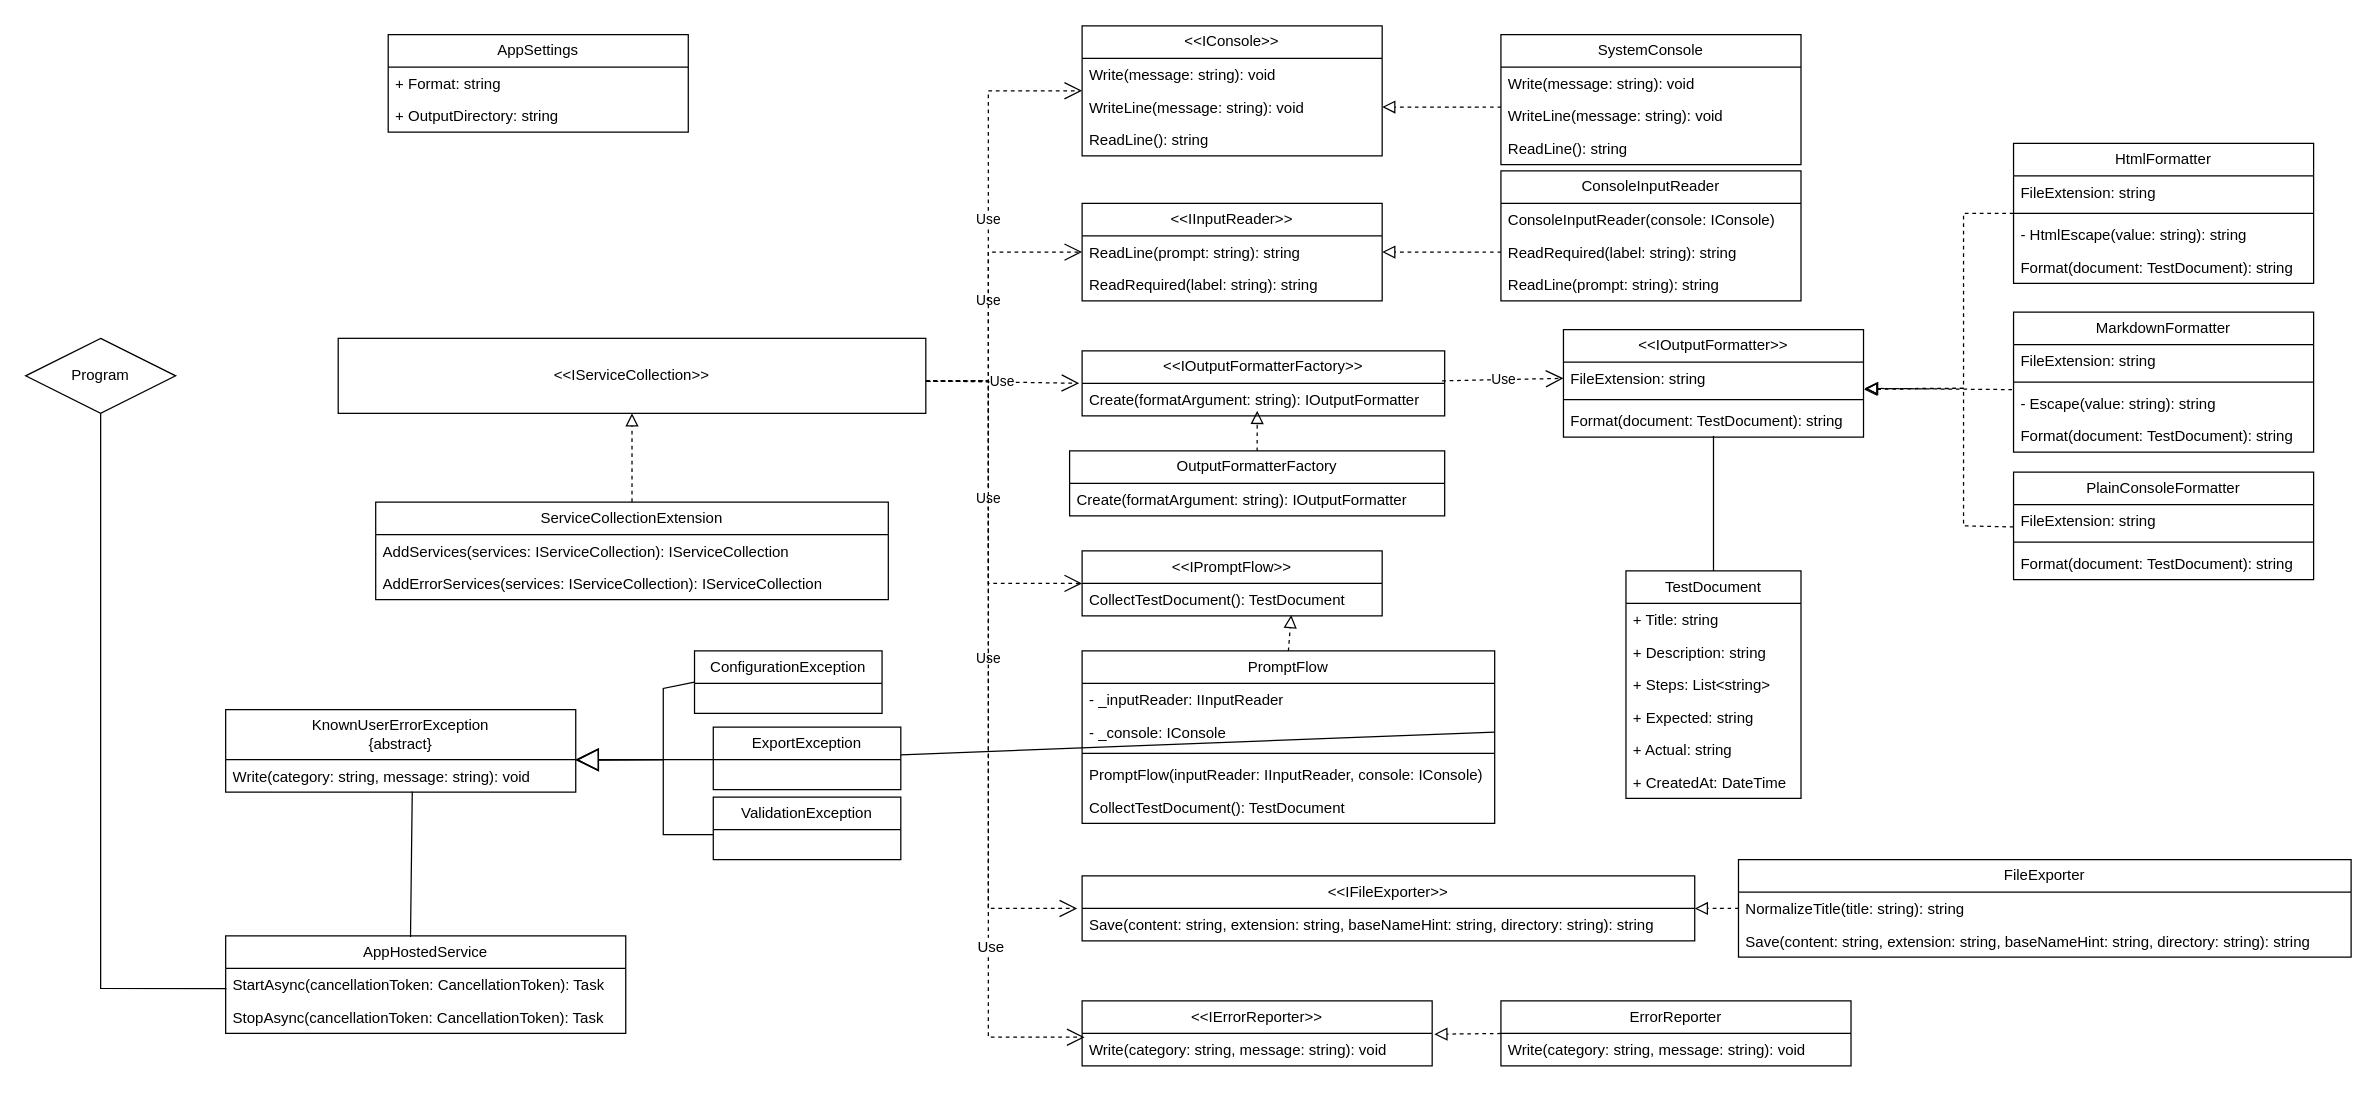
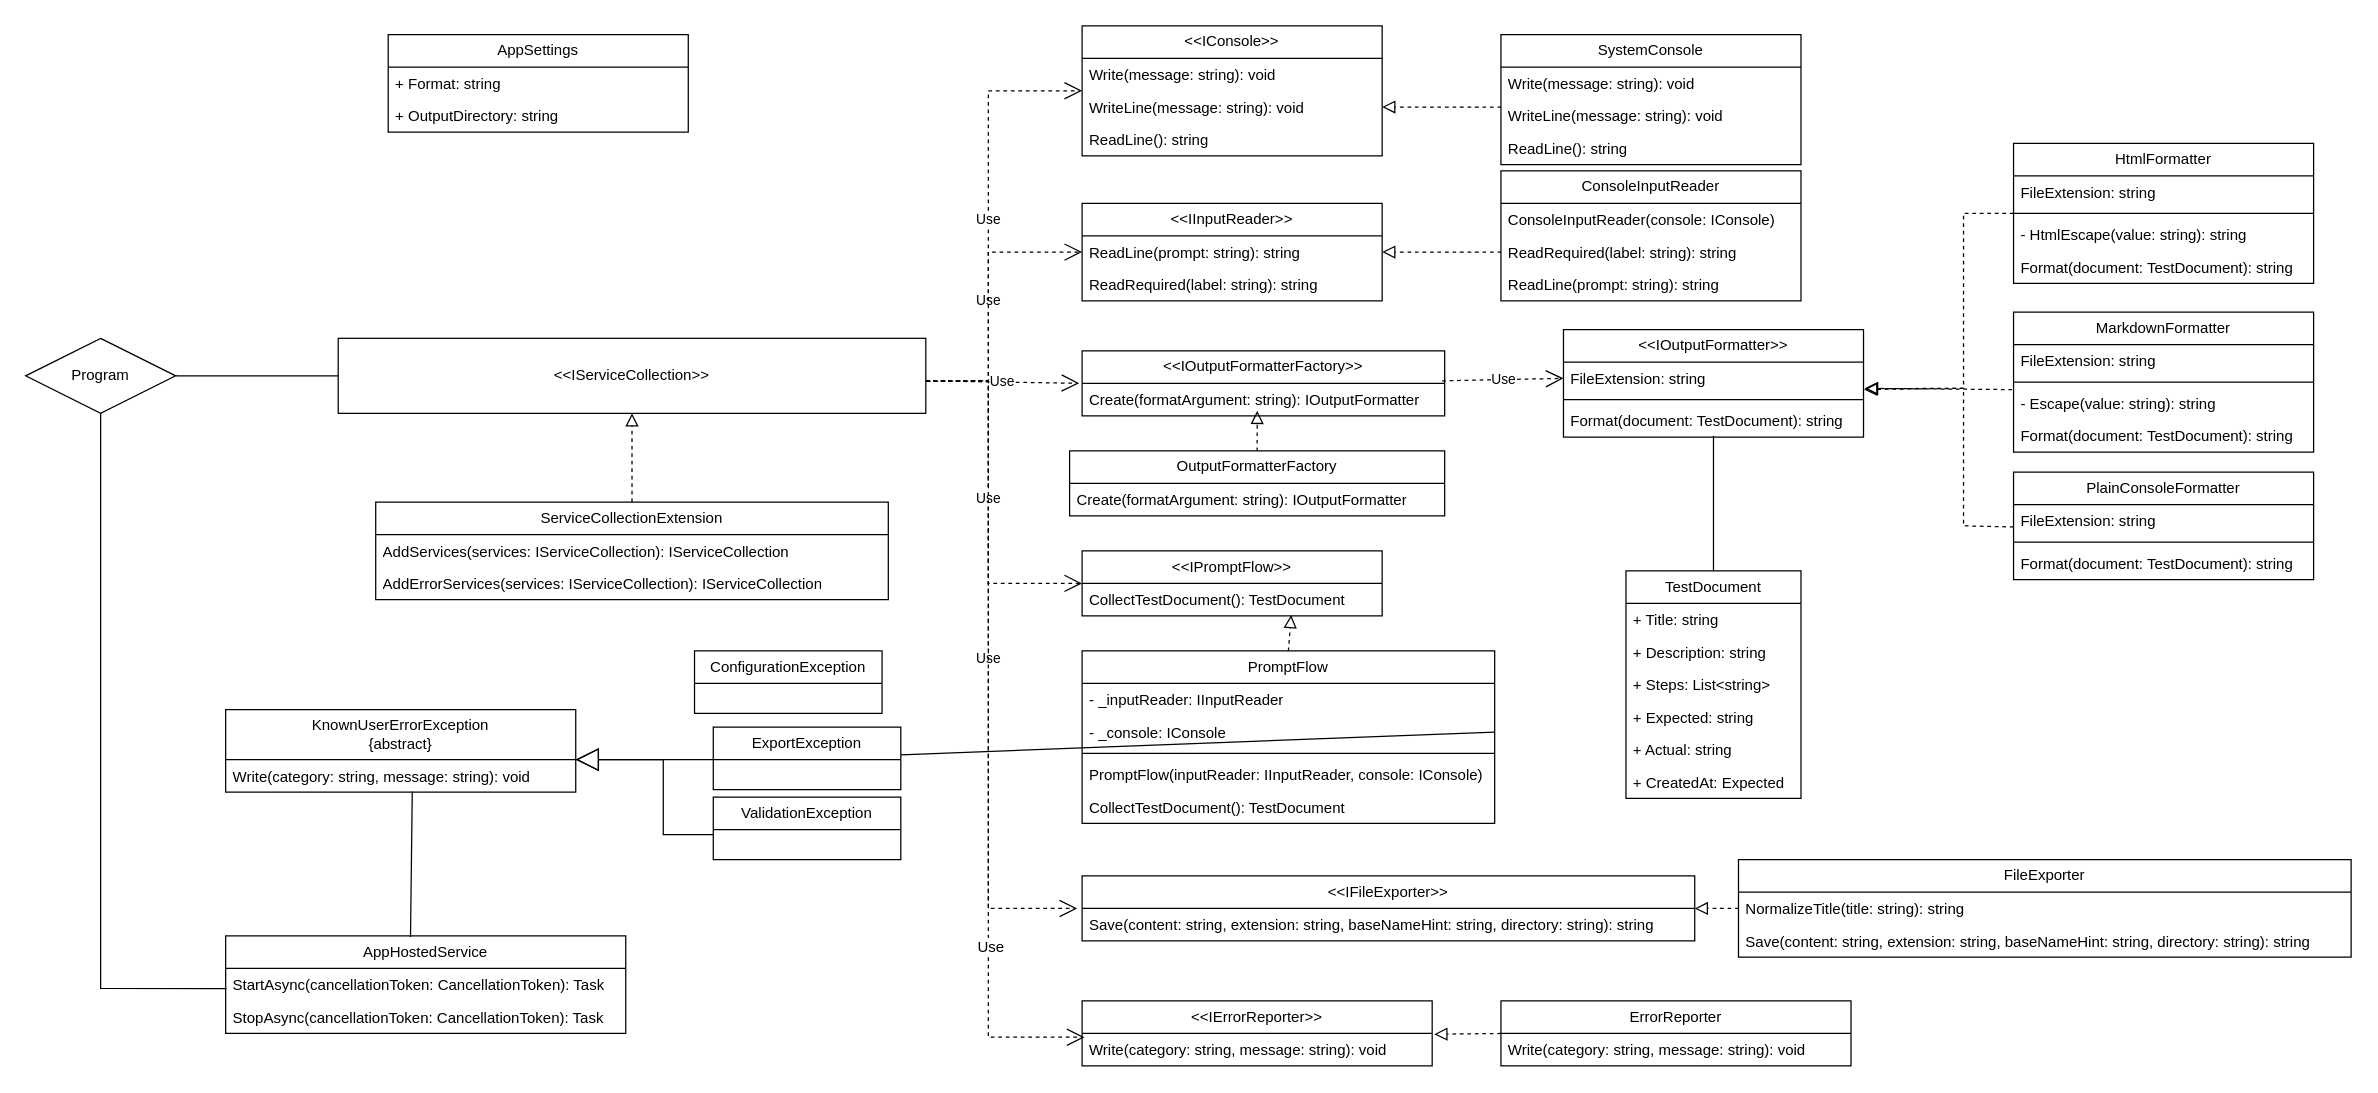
edge "Program" -- "<<IServiceCollection>>": added
edge "ConfigurationException" -> "KnownUserErrorException {abstract}": removed
node "+ CreatedAt: DateTime": label "+ CreatedAt: DateTime" -> "+ CreatedAt: Expected"
